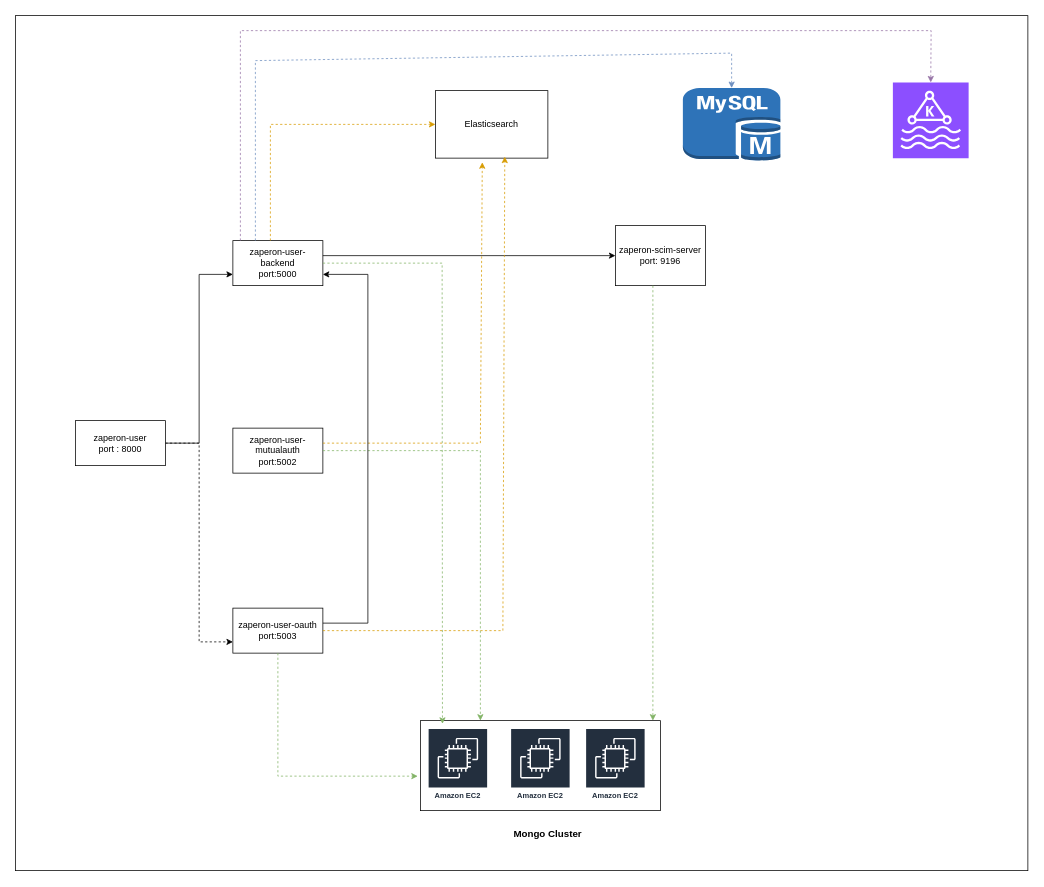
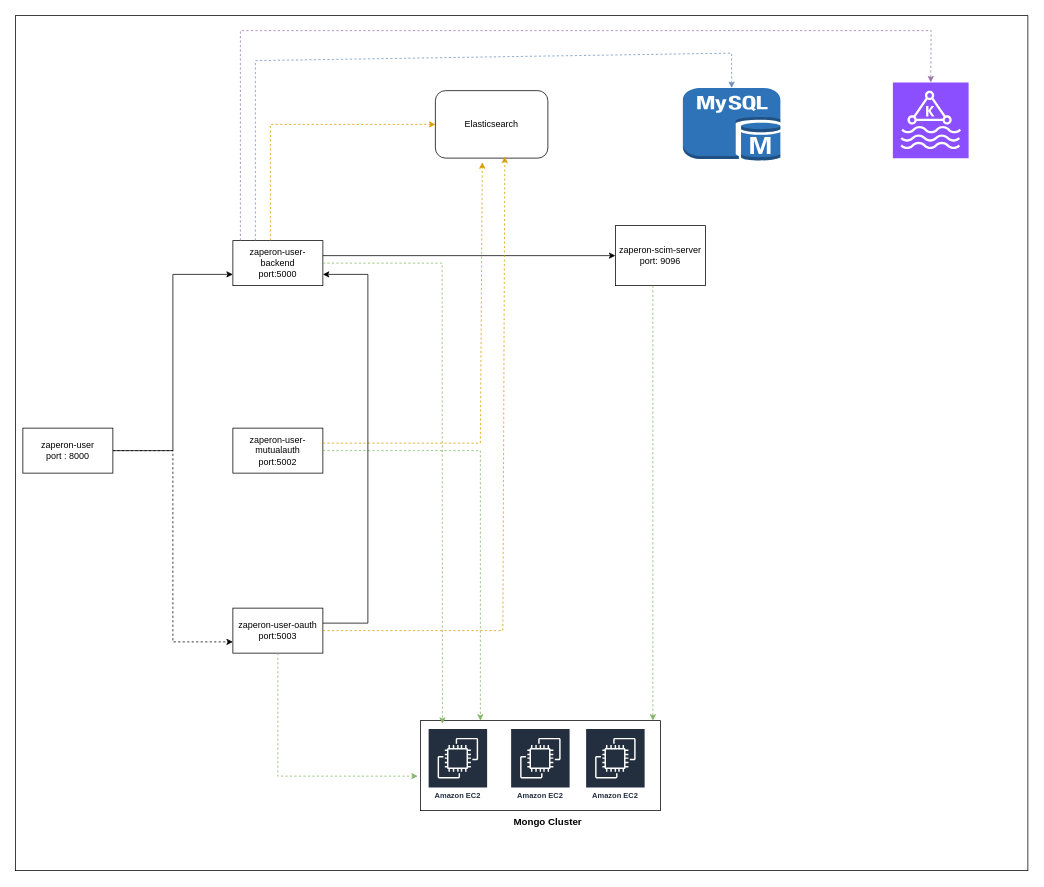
node "Elasticsearch": shape rectangle -> rounded rectangle
node "zaperon-scim-server port: 9196": label "zaperon-scim-server port: 9196" -> "zaperon-scim-server port: 9096"
node "zaperon-user port : 8000": moved (120, 443) -> (68, 450)
node "Mongo Cluster": moved (548, 833) -> (548, 822)
